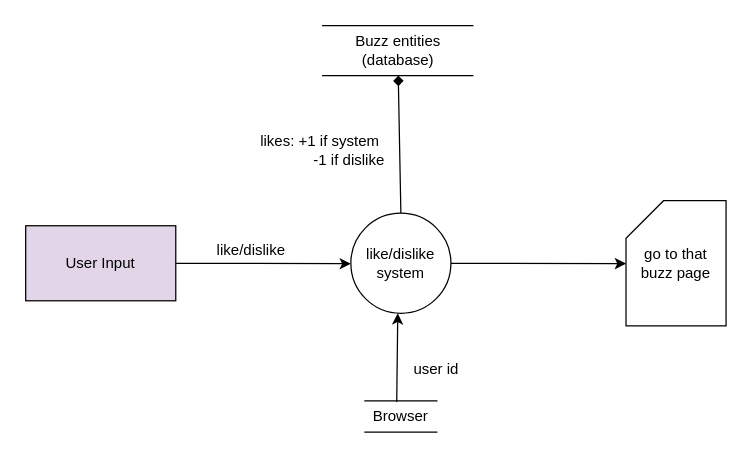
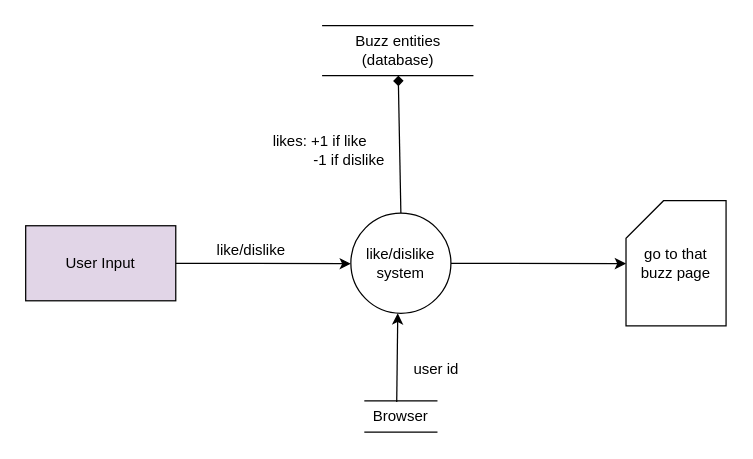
node "likes: +1 if system -1 if dislike": label "likes: +1 if system -1 if dislike" -> "likes: +1 if like -1 if dislike"
